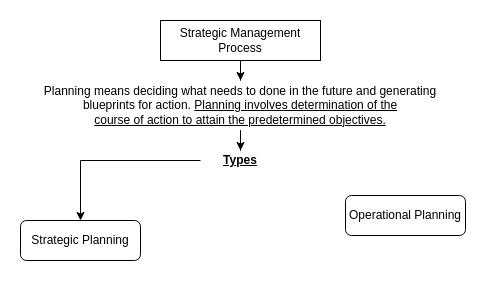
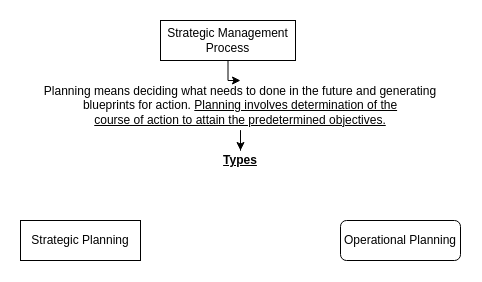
node "Strategic Management Process": size 160x40 -> 135x40
edge "Types" -> "Strategic Planning": removed
node "Operational Planning": moved (406, 216) -> (401, 241)
node "Strategic Planning": shape rounded rectangle -> rectangle
